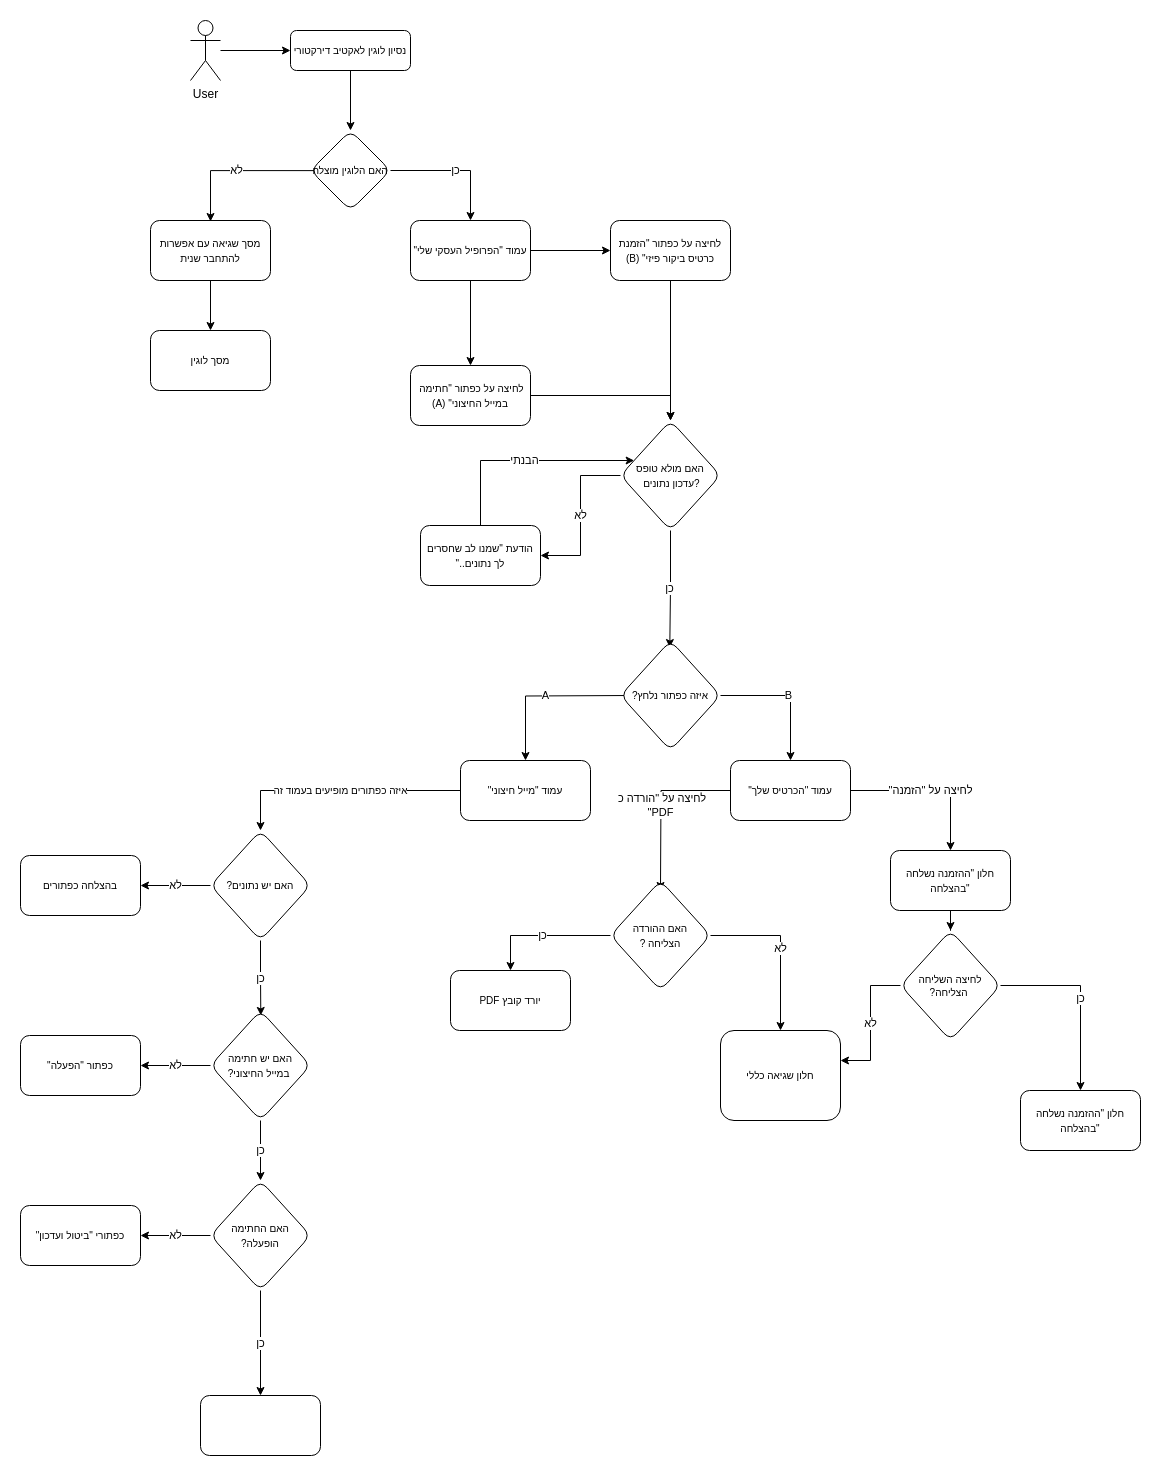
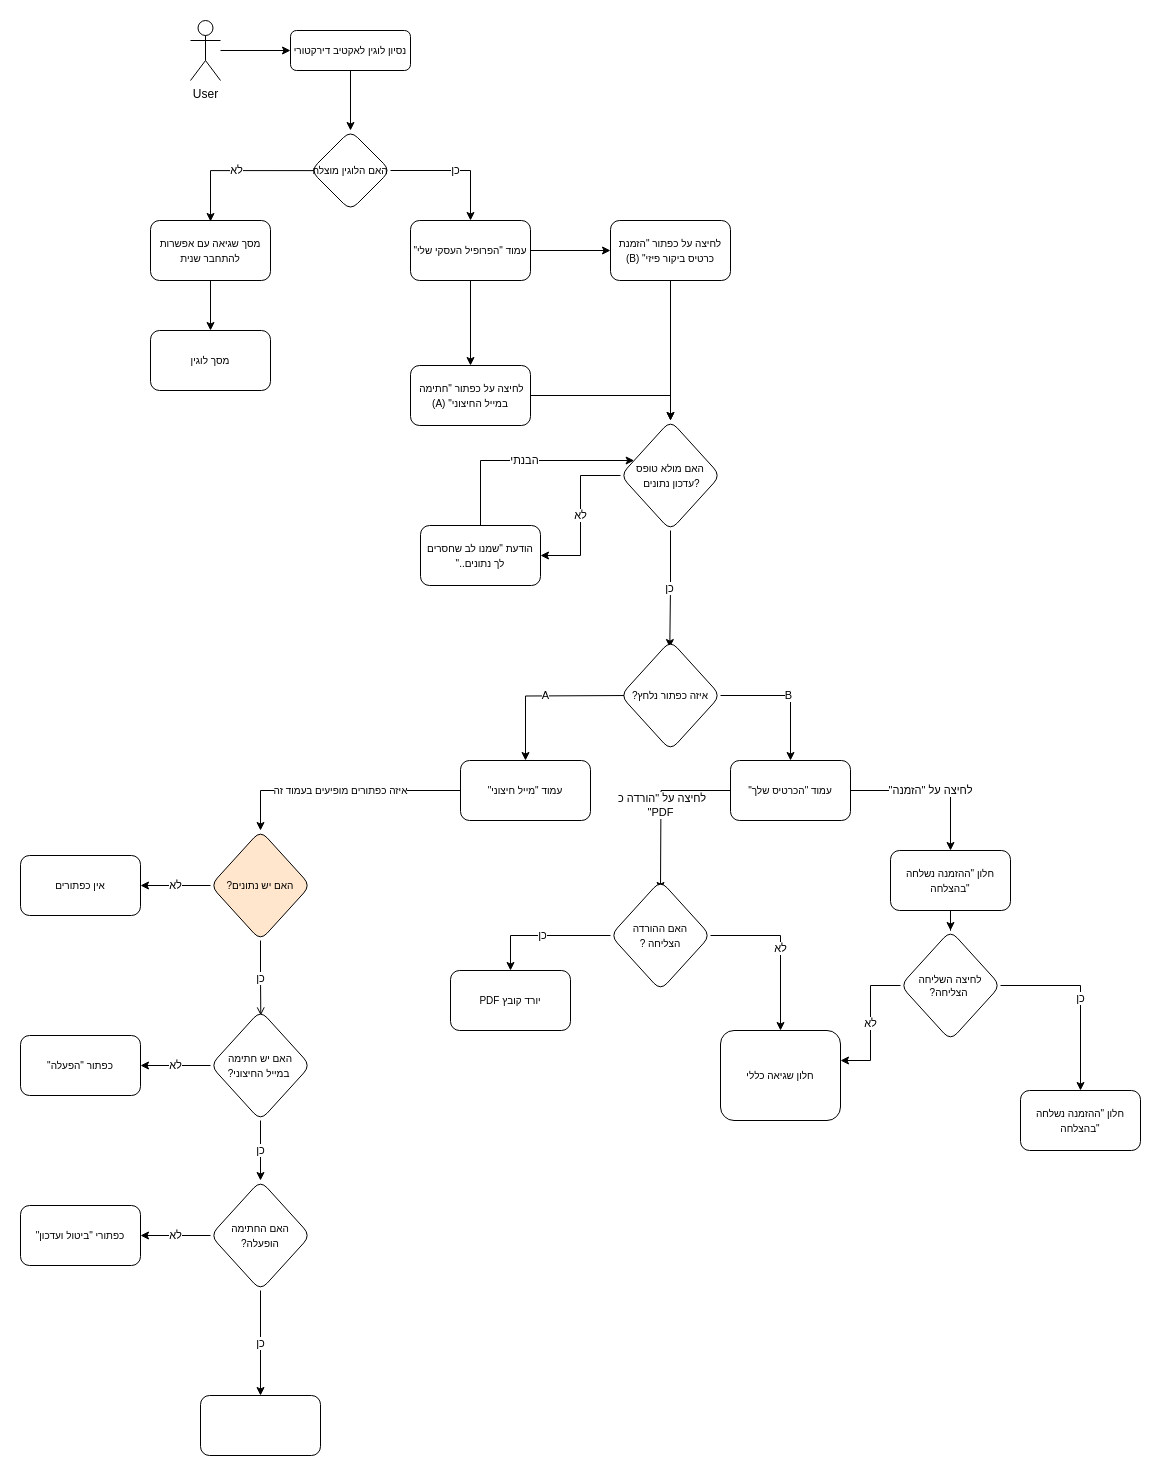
node "בהצלחה כפתורים": label "בהצלחה כפתורים" -> "אין כפתורים"
node "האם יש נתונים?": fillcolor #ffffff -> #ffe6cc
edge "האם יש נתונים?" -> "האם יש חתימה במייל החיצוני?": arrowhead classic -> open
